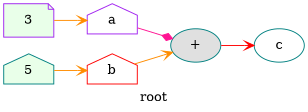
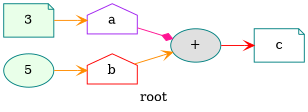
node "3": color purple -> teal
node "c": shape ellipse -> note
node "5": shape house -> ellipse
